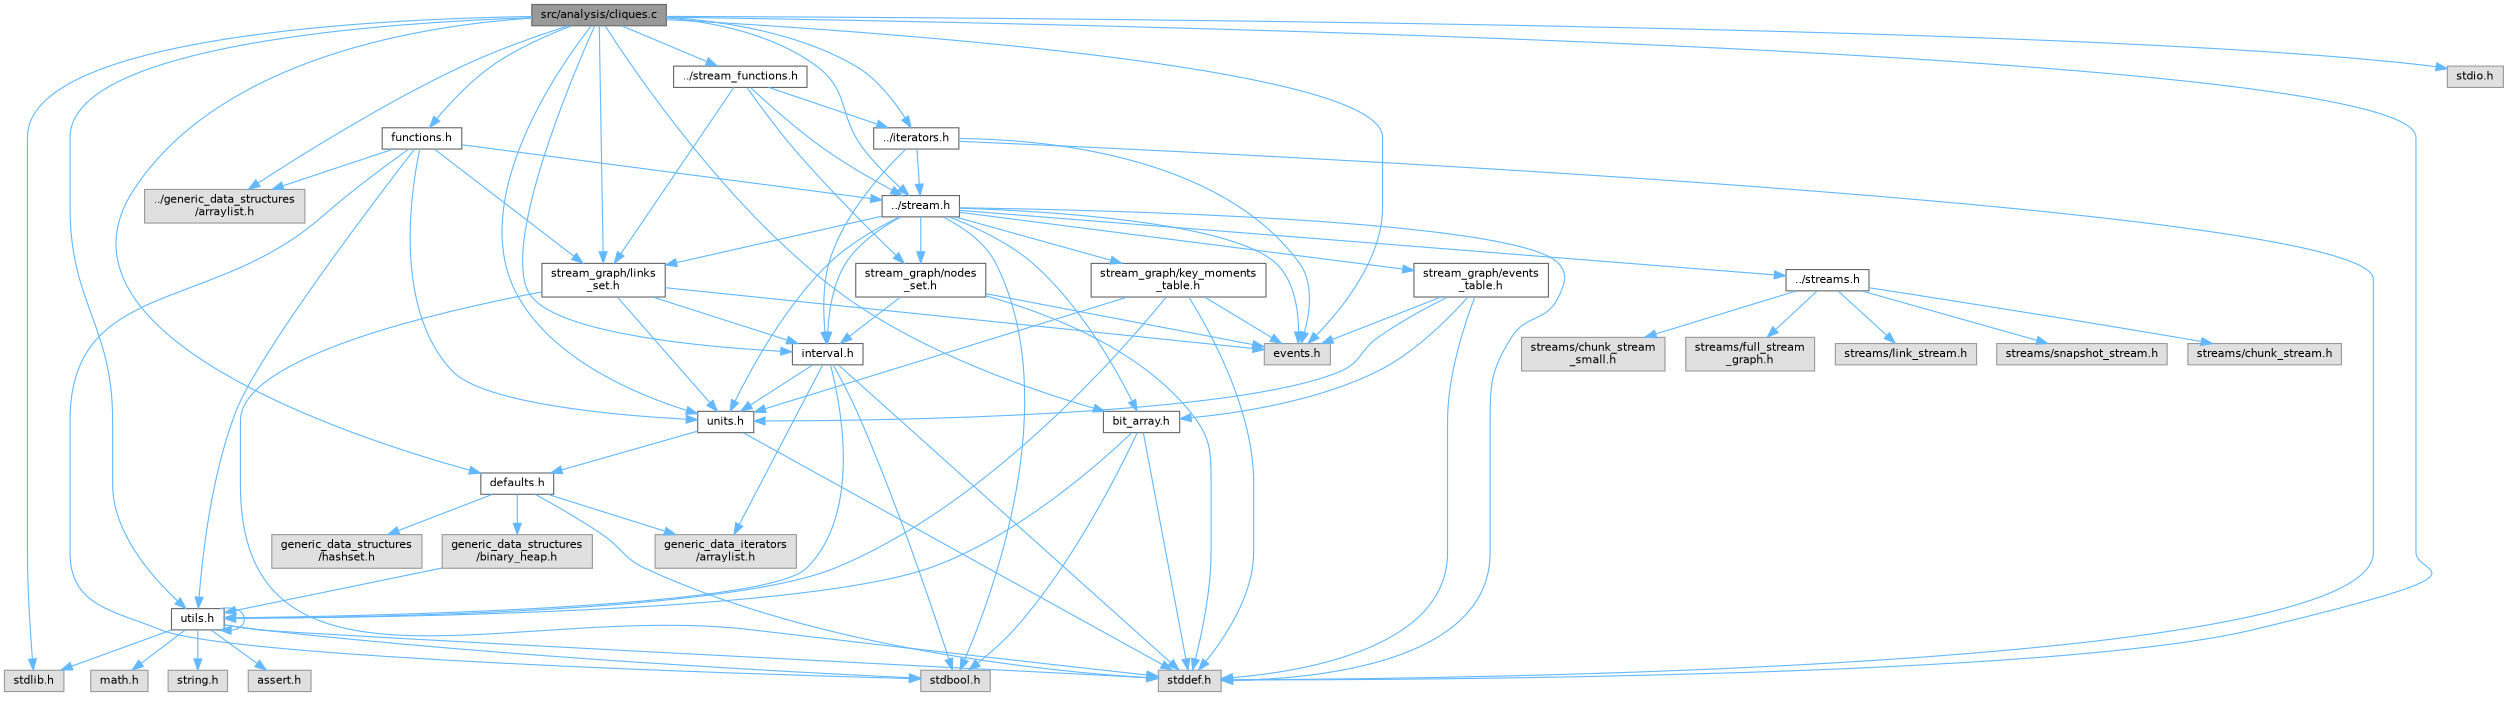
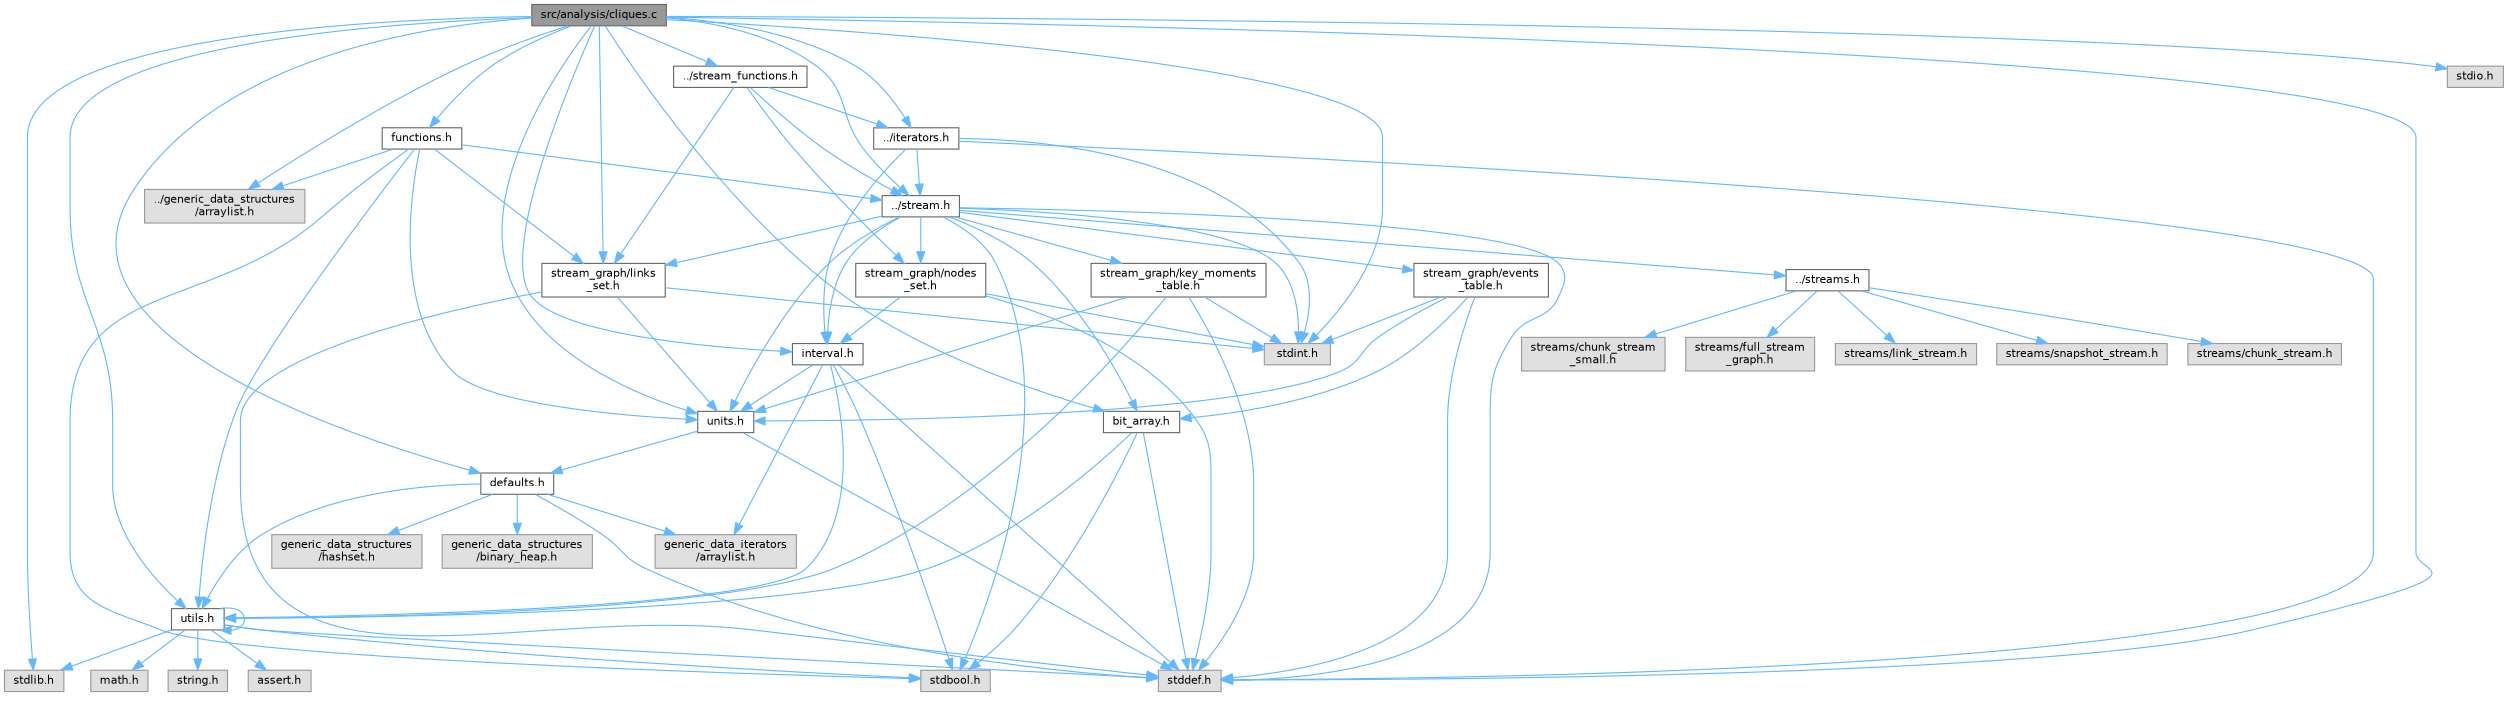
edge "stream_graph/links _set.h" -> "interval.h": removed
node "events.h": label "events.h" -> "stdint.h"
edge "generic_data_structures /binary_heap.h" -> "utils.h": now "defaults.h" -> "utils.h"
